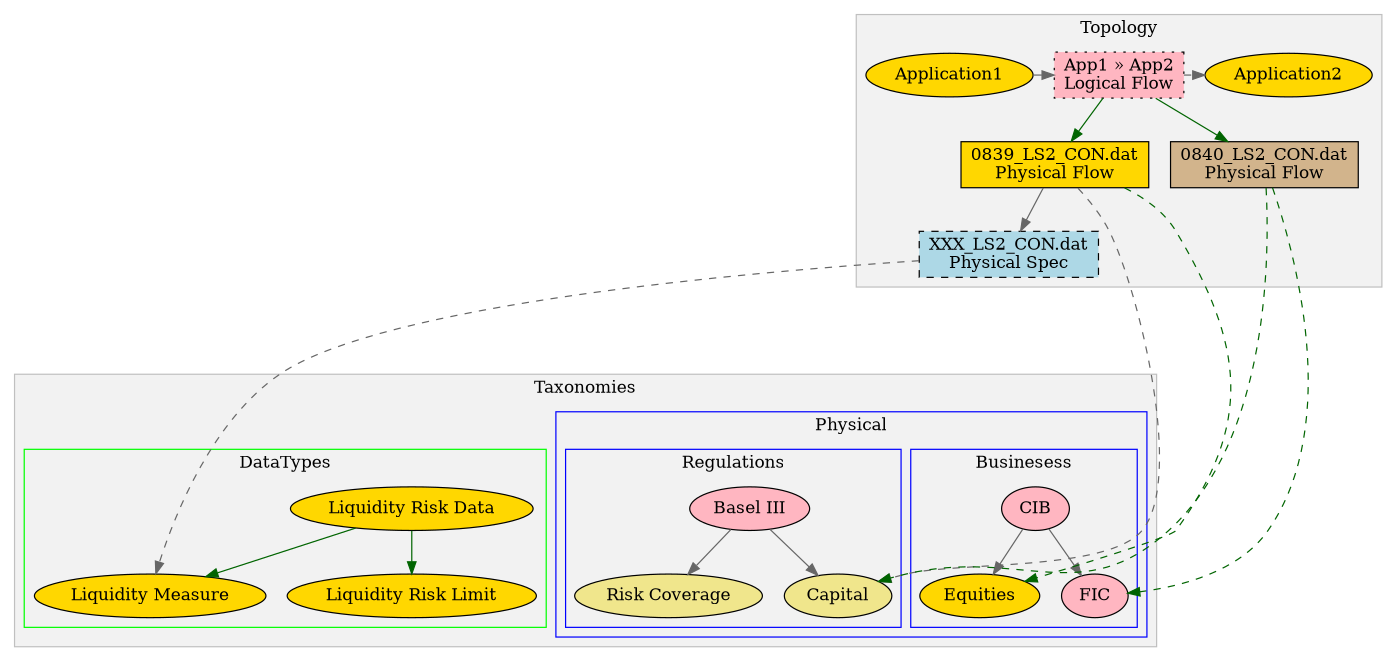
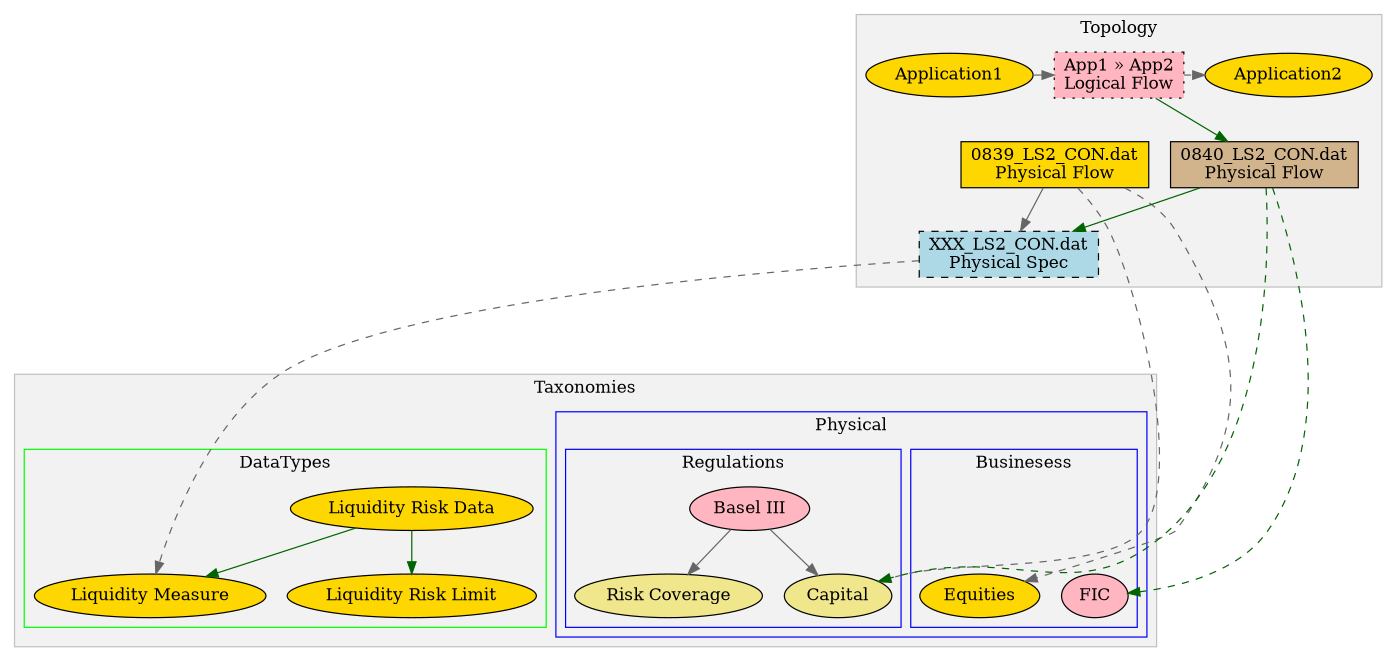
edge "App1 » App2 Logical Flow" -> "0839_LS2_CON.dat Physical Flow": removed
edge "0840_LS2_CON.dat Physical Flow" -> "XXX_LS2_CON.dat Physical Spec": added
edge "0839_LS2_CON.dat Physical Flow" -> "Equities": color darkgreen -> gray40
node "CIB": removed
